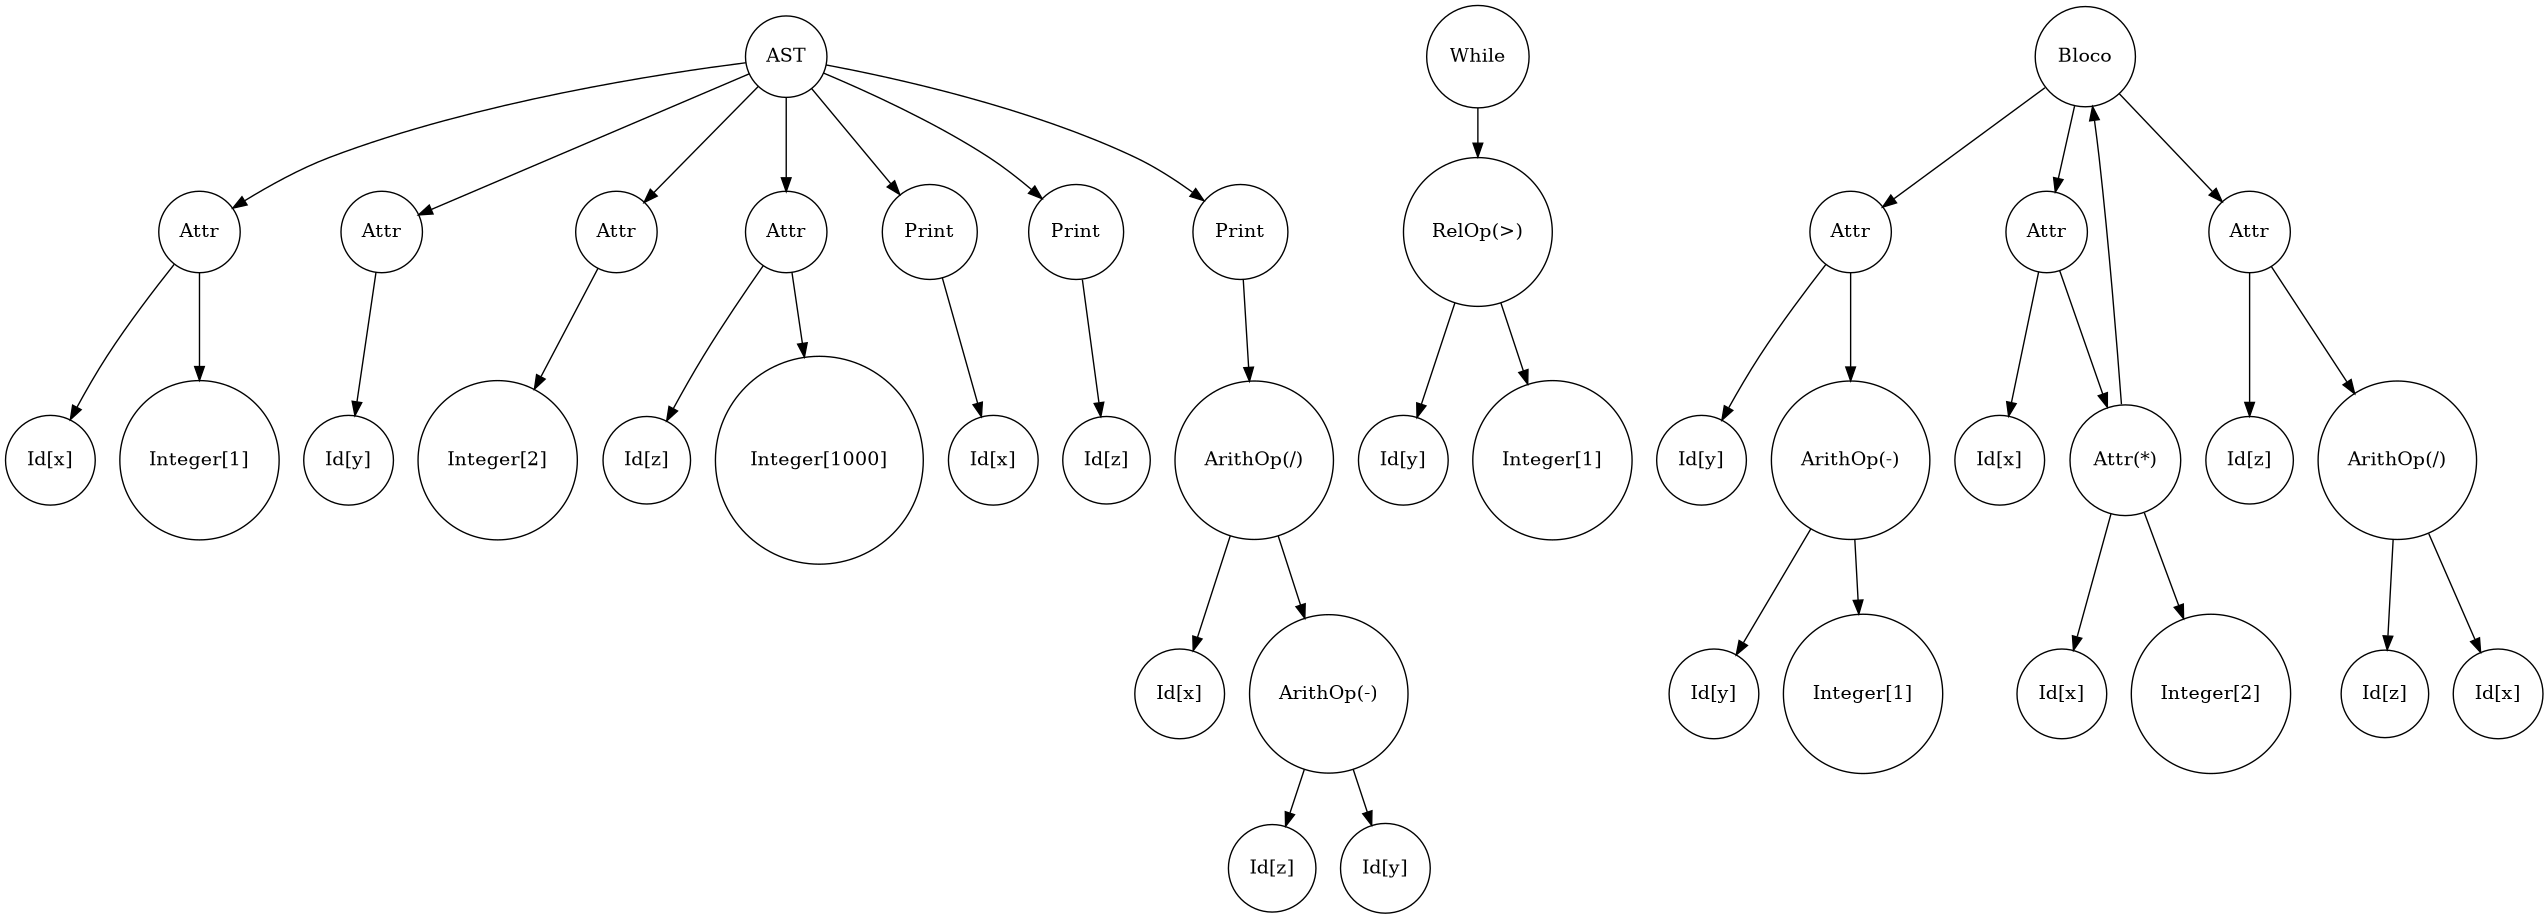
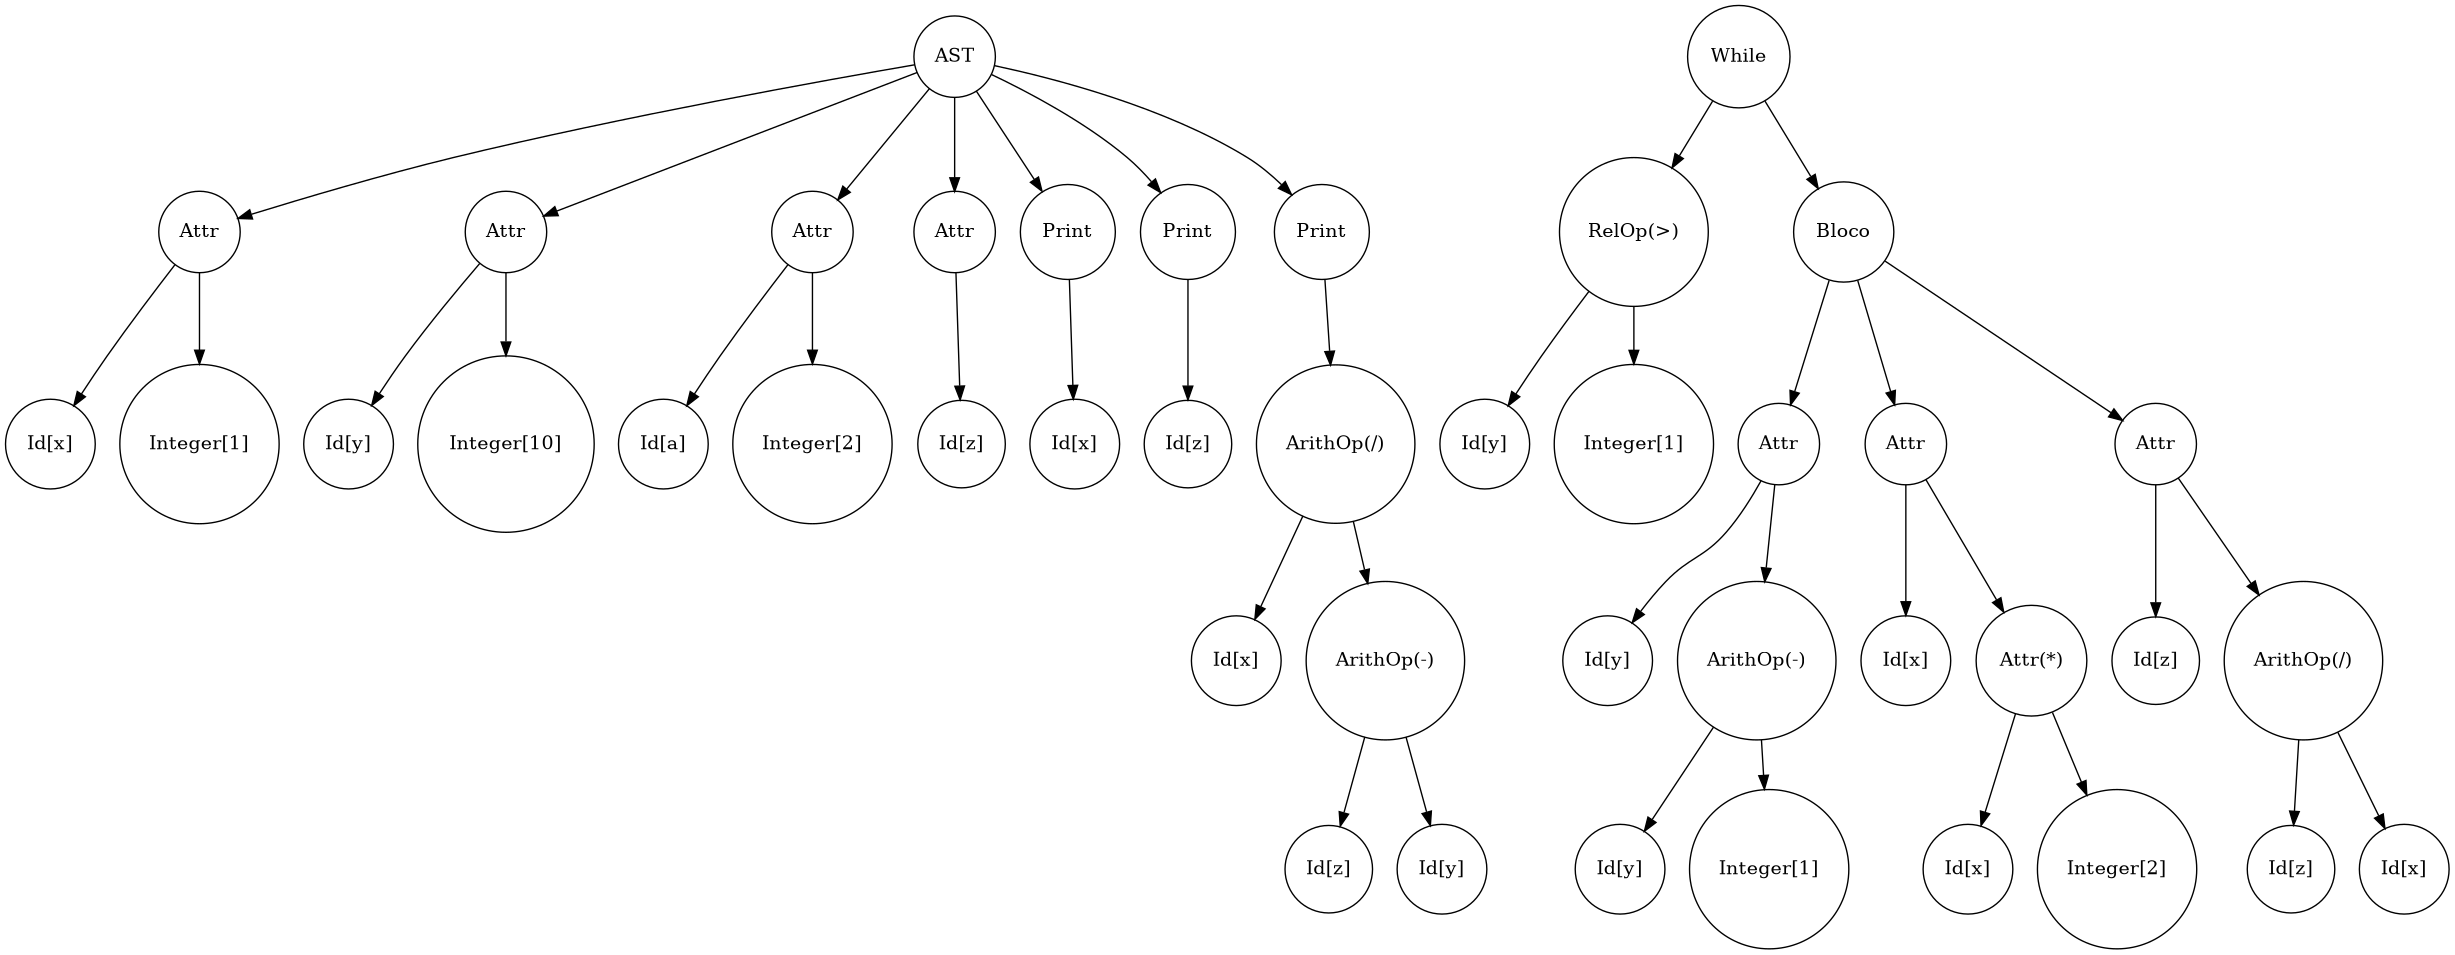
edge "Attr(*)" -> "Bloco": now "While" -> "Bloco"
node "Integer[10]": added
node "Id[a]": added
node "Integer[1000]": removed
